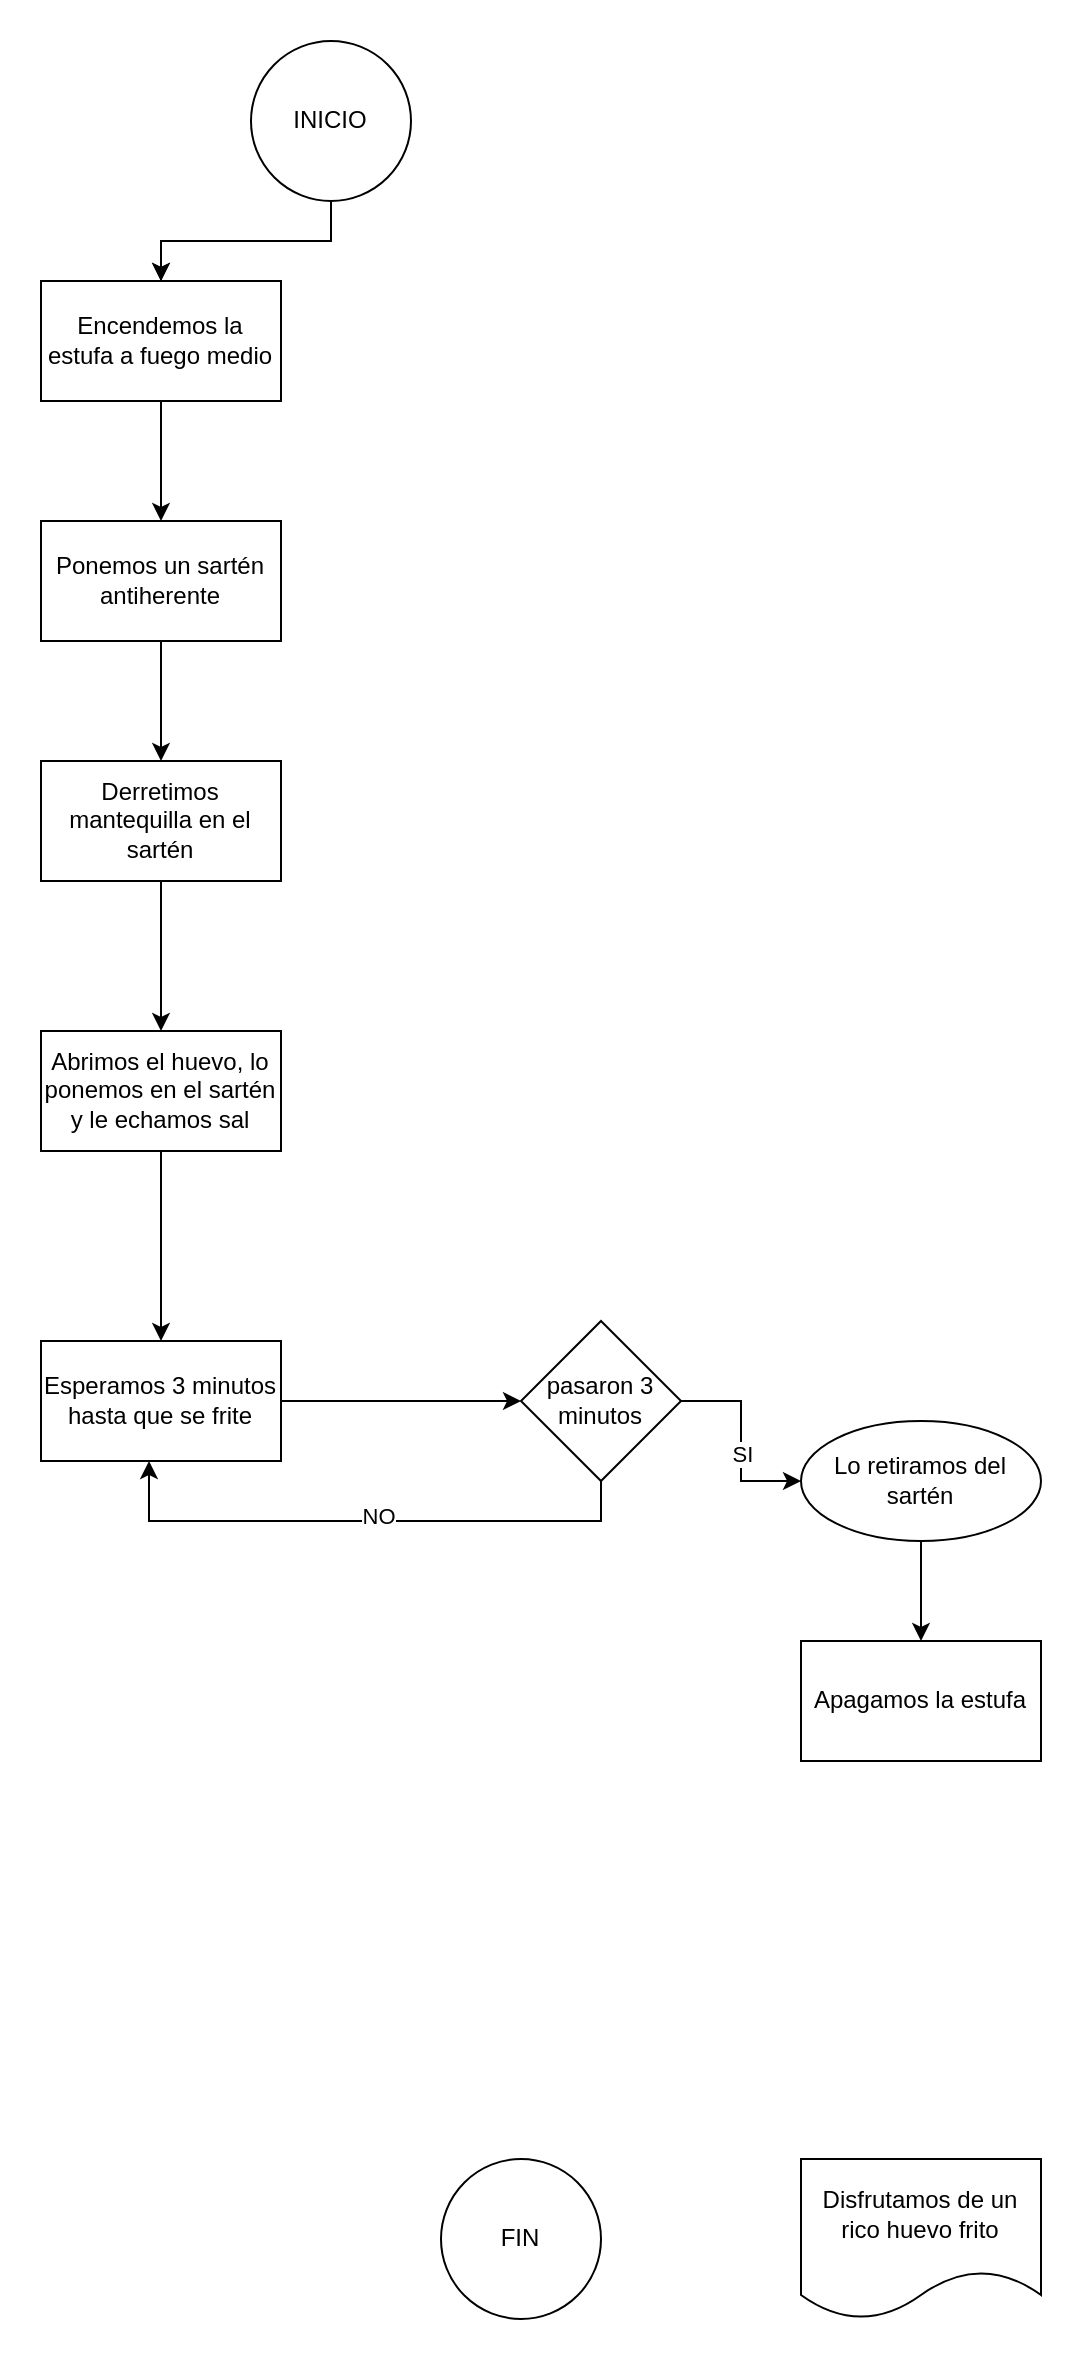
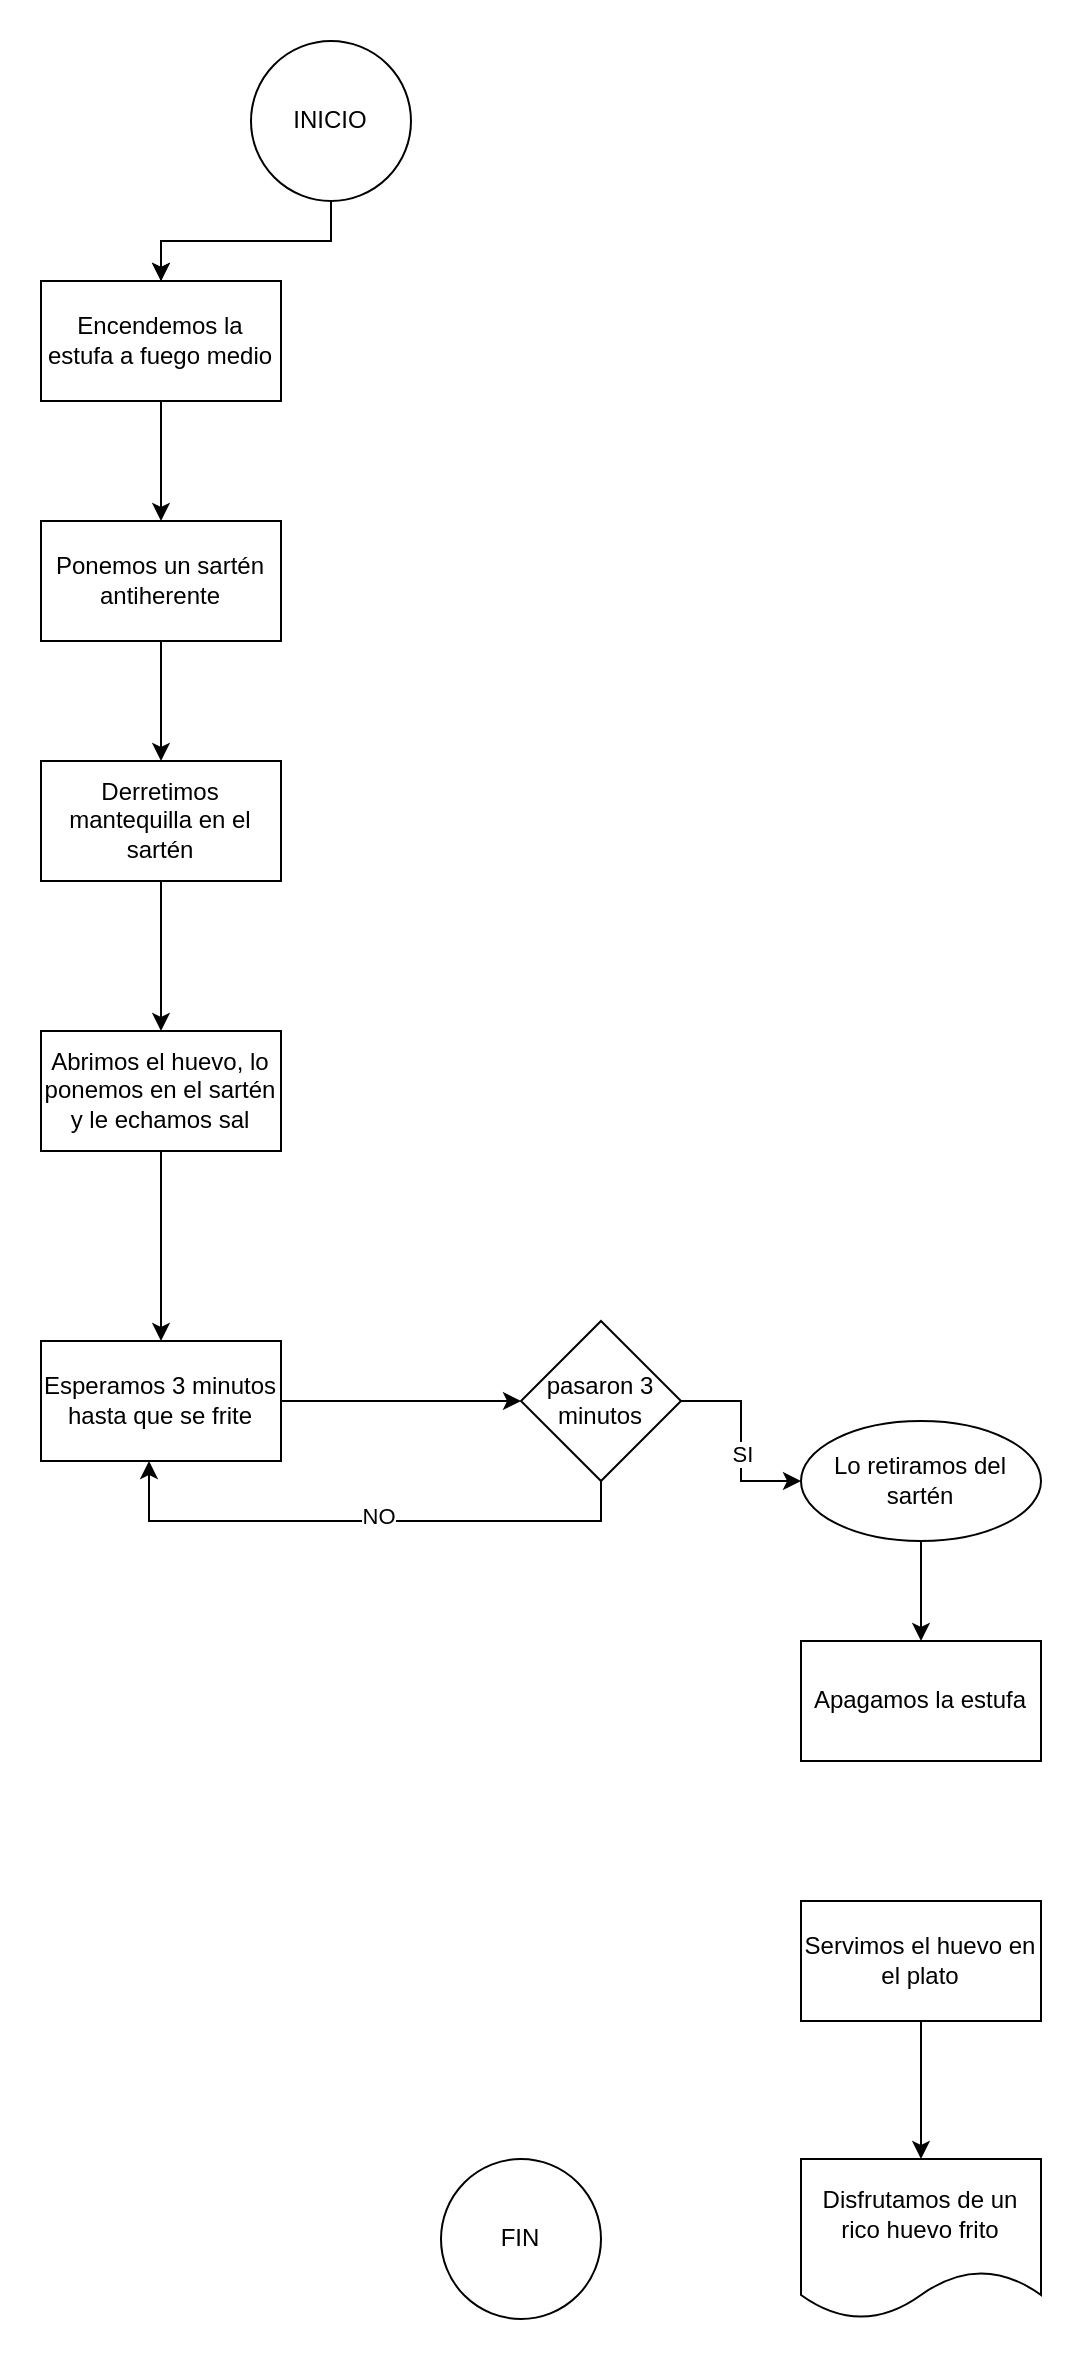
node "Servimos el huevo en el plato": added
edge "Servimos el huevo en el plato" -> "Disfrutamos de un rico huevo frito": added
